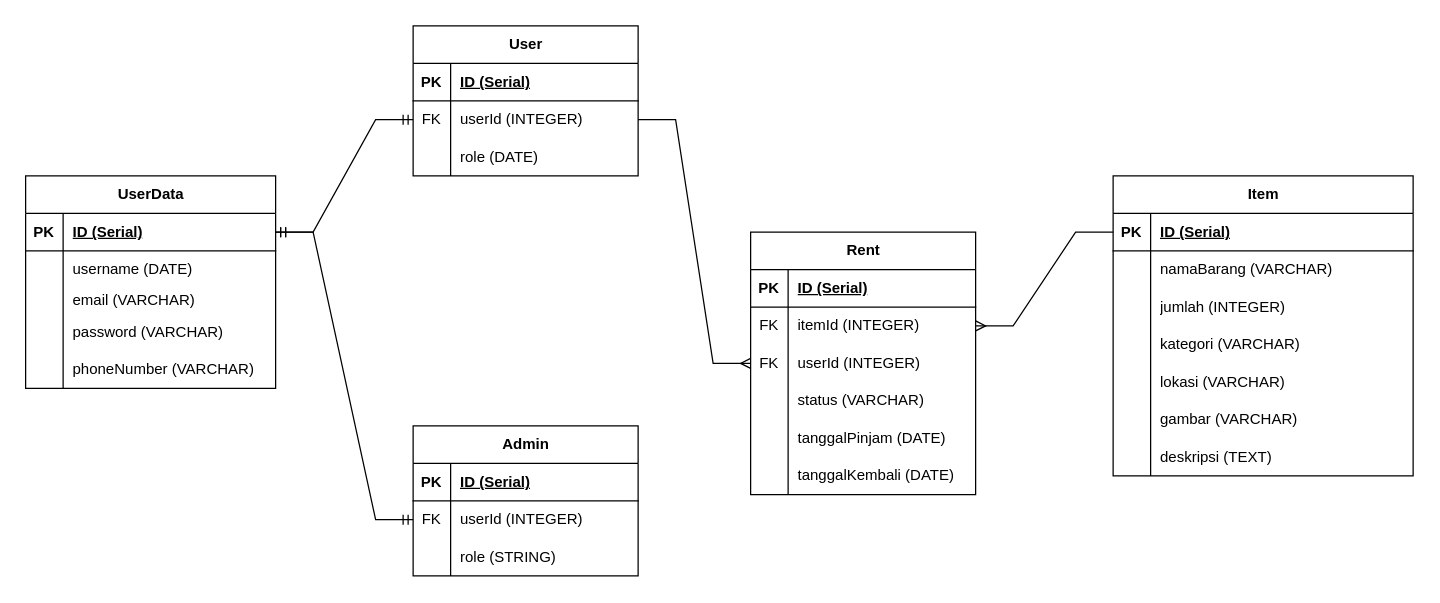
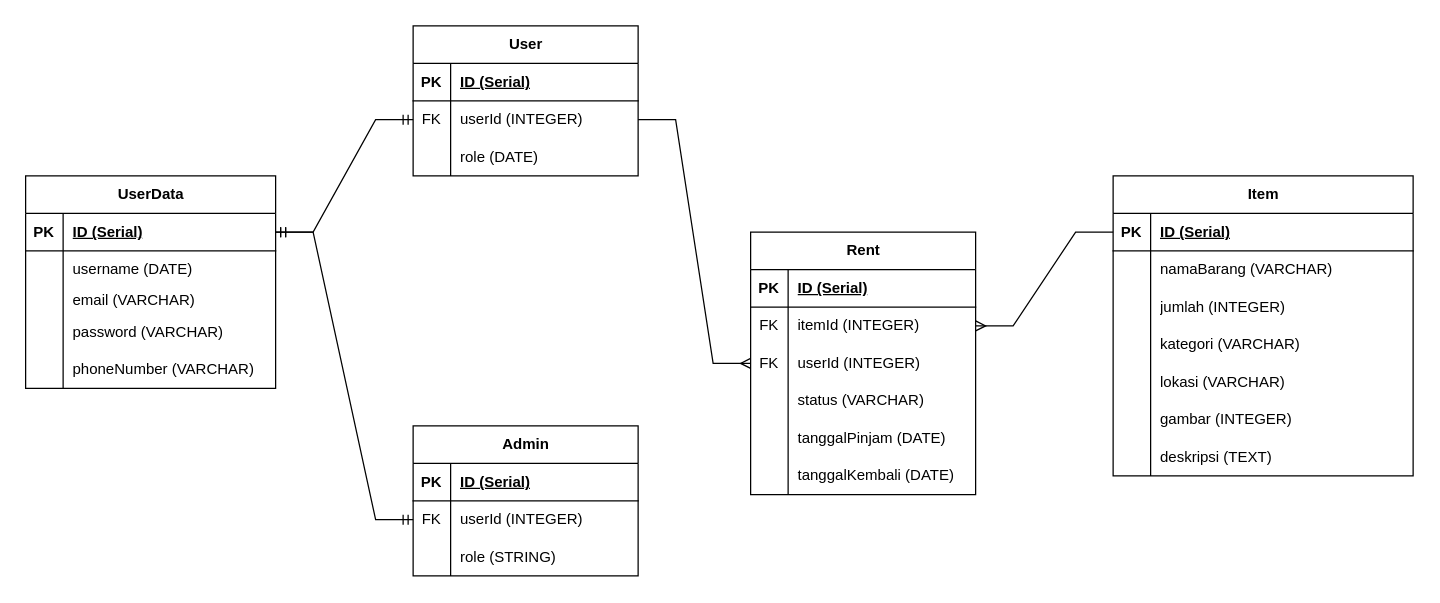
node "gambar (VARCHAR)": label "gambar (VARCHAR)" -> "gambar (INTEGER)"
